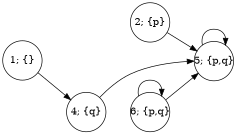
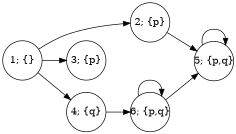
edge "1; {}" -> "2; {p}": added
node "3; {p}": added
edge "4; {q}" -> "5; {p,q}": now "4; {q}" -> "6; {p,q}"
